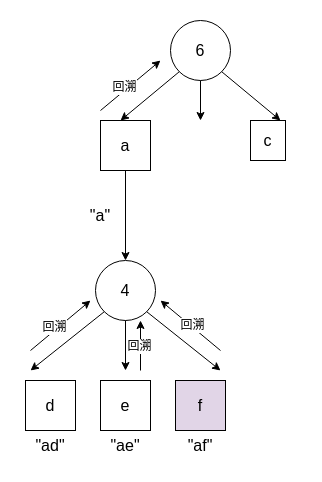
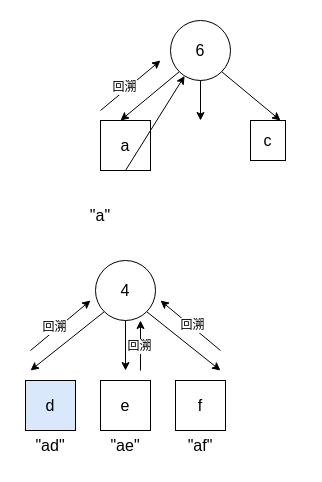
edge "a" -> "4": now "a" -> "6"
node "d": fillcolor #ffffff -> #dae8fc
node "f": fillcolor #e1d5e7 -> #ffffff
